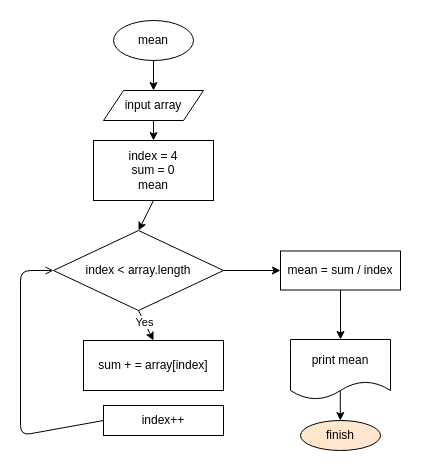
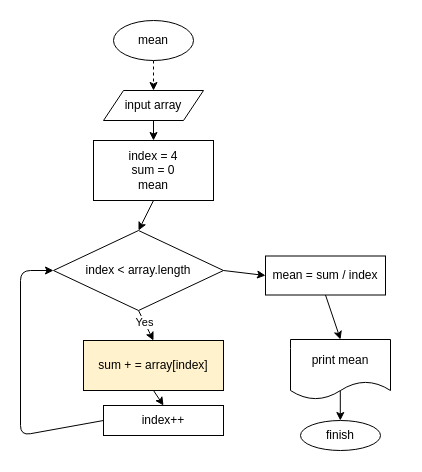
edge "mean" -> "input array": style solid -> dashed
edge "index++" -> "index < array.length": arrowhead open -> classic
node "mean = sum / index": moved (341, 271) -> (326, 276)
node "sum + = array[index]": fillcolor #ffffff -> #fff2cc
edge "sum + = array[index]" -> "index++": added
node "finish": fillcolor #ffe6cc -> #ffffff
